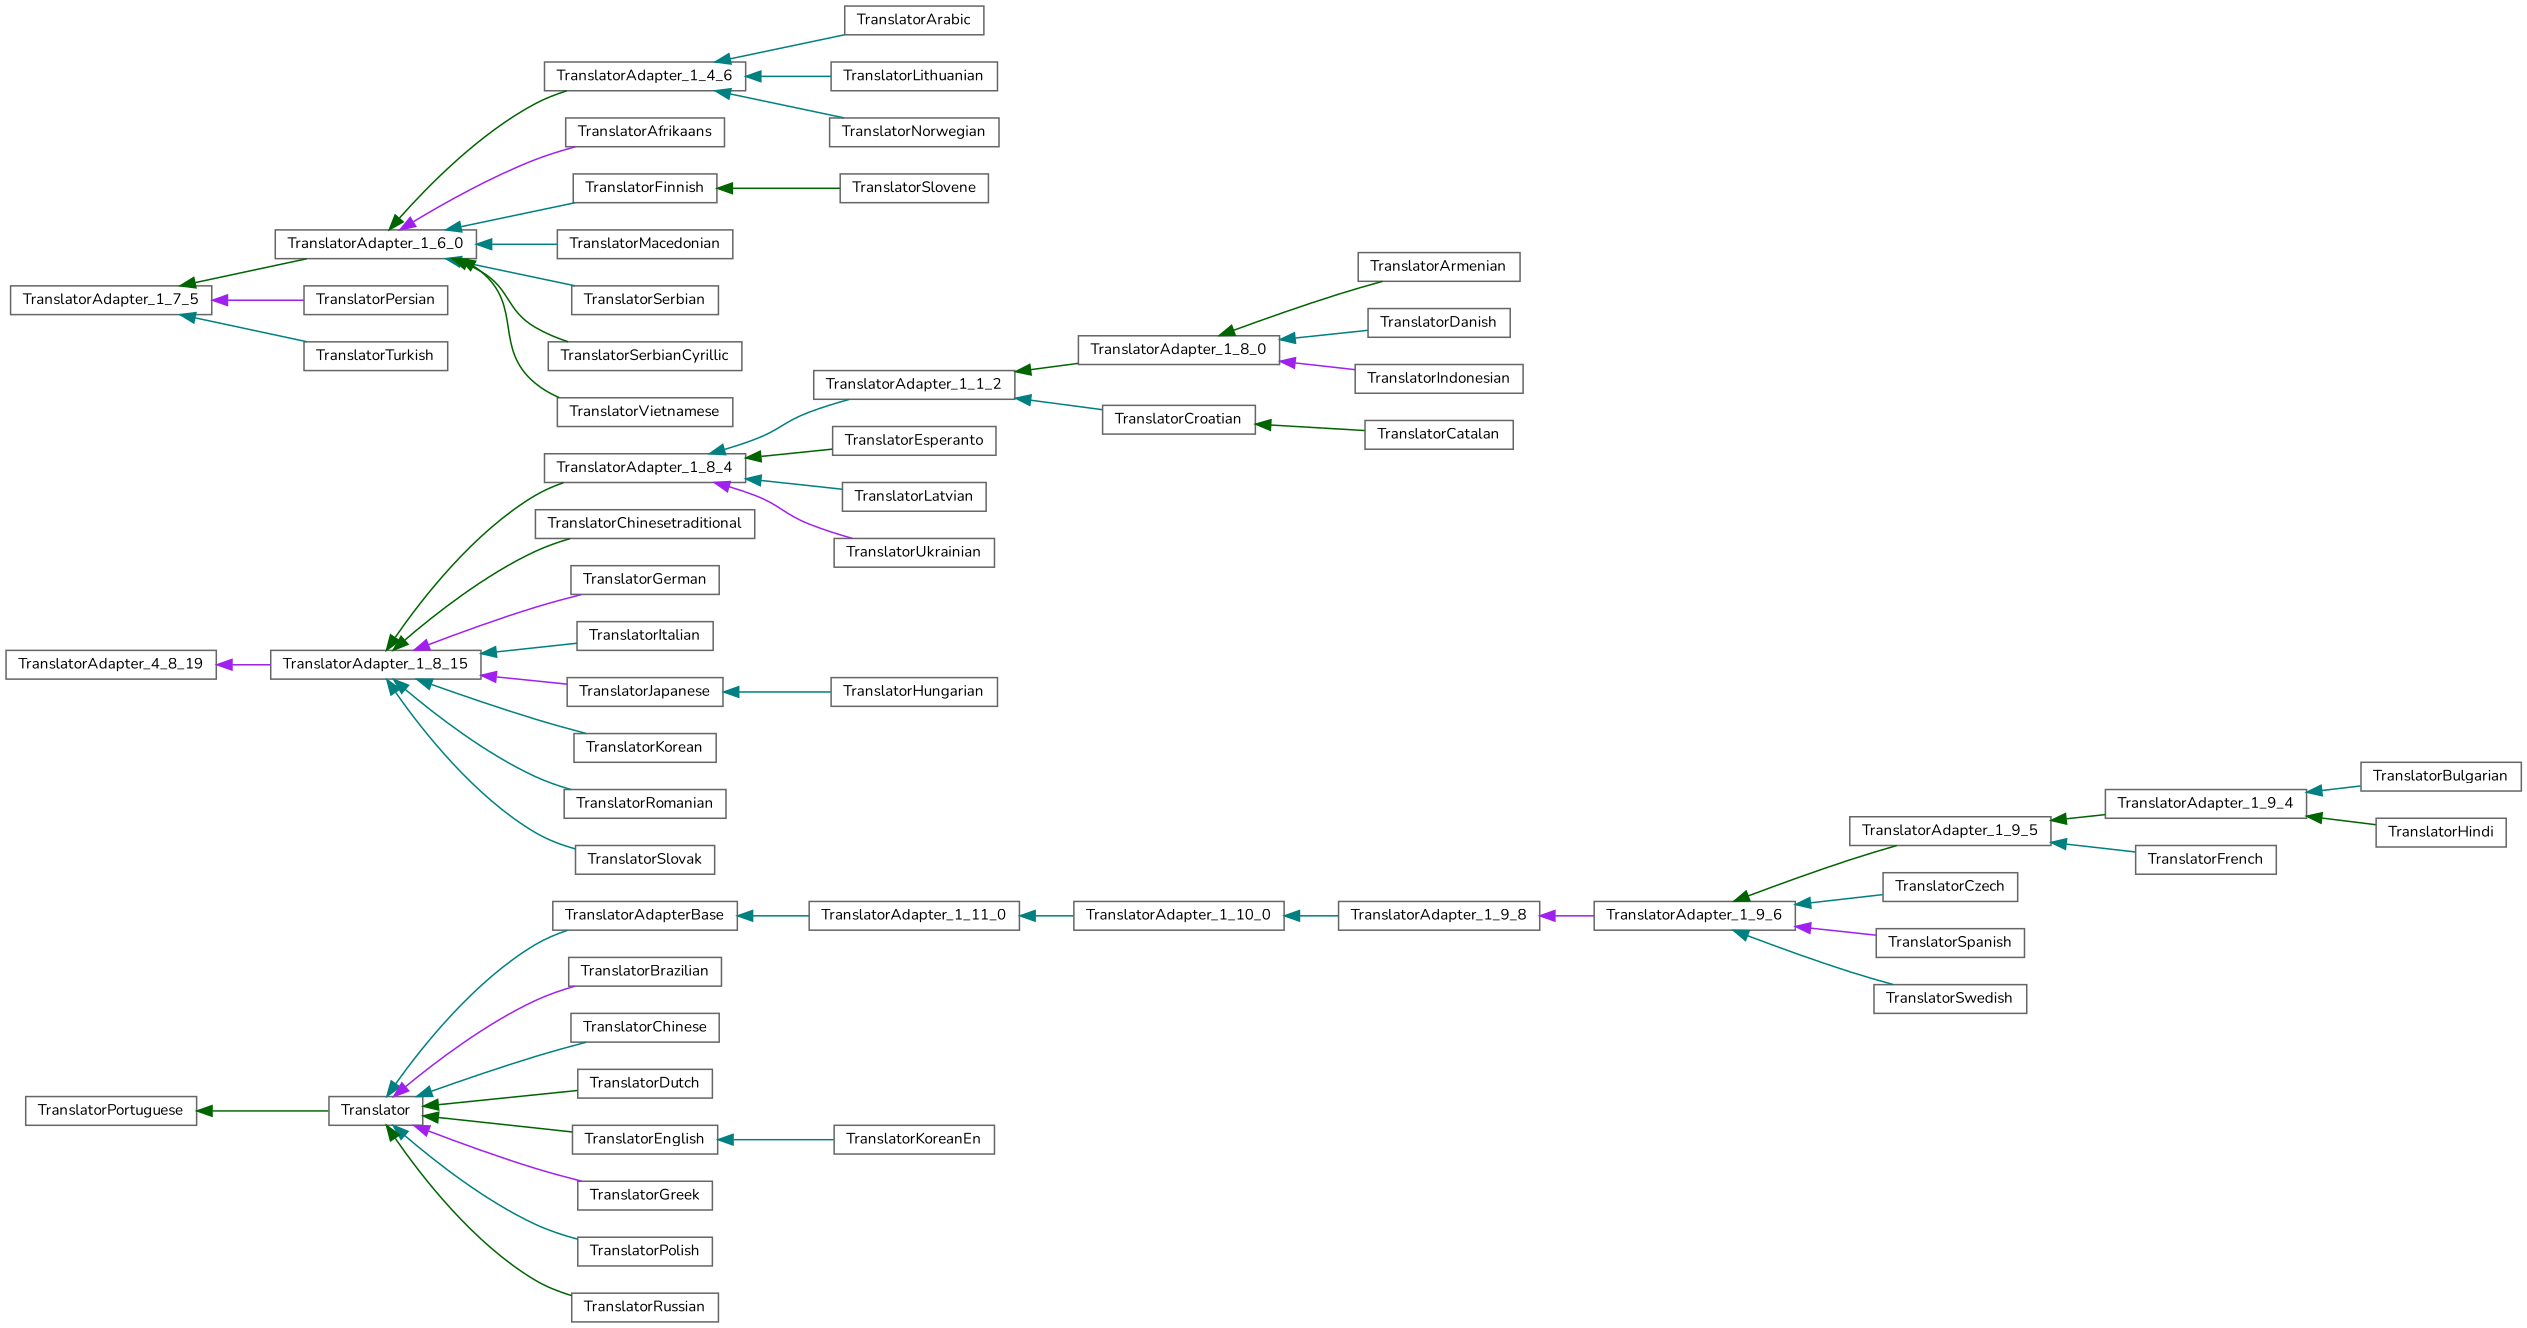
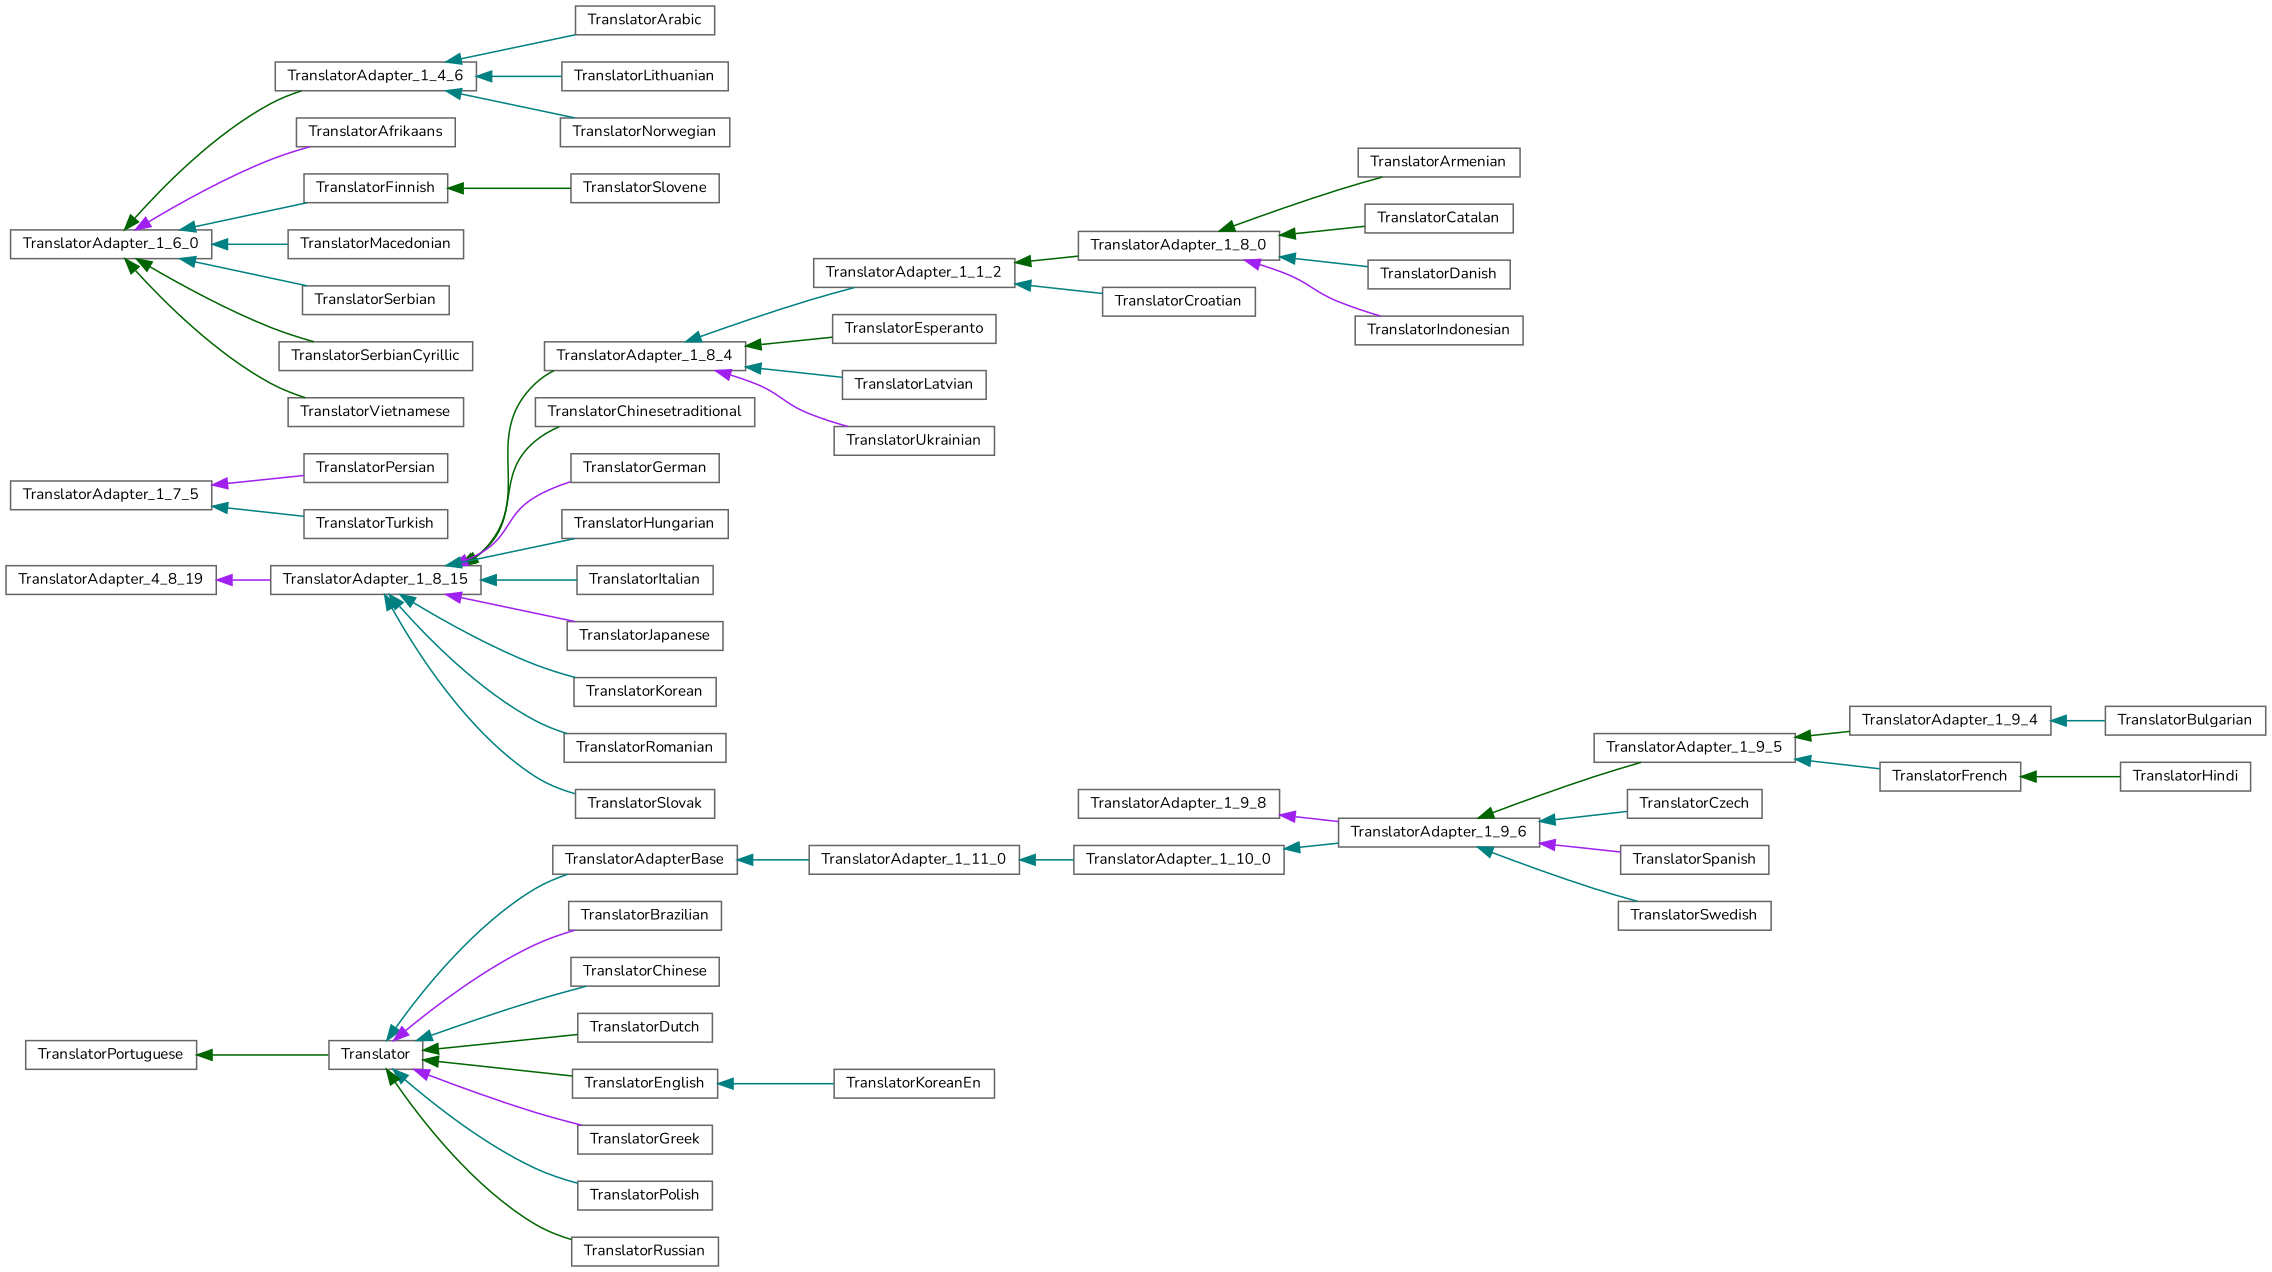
edge "TranslatorAdapter_1_6_0" -> "TranslatorAdapter_1_7_5": removed
edge "TranslatorCatalan" -> "TranslatorCroatian": now "TranslatorCatalan" -> "TranslatorAdapter_1_8_0"
edge "TranslatorHungarian" -> "TranslatorJapanese": now "TranslatorHungarian" -> "TranslatorAdapter_1_8_15"
edge "TranslatorHindi" -> "TranslatorAdapter_1_9_4": now "TranslatorHindi" -> "TranslatorFrench"
edge "TranslatorAdapter_1_9_8" -> "TranslatorAdapter_1_10_0": now "TranslatorAdapter_1_9_6" -> "TranslatorAdapter_1_10_0"
